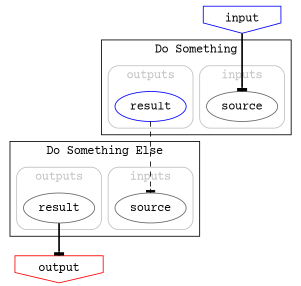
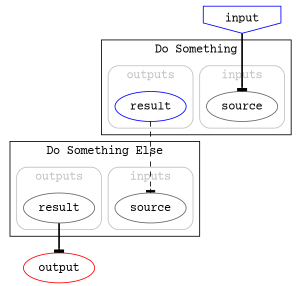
node "output": shape invhouse -> ellipse
